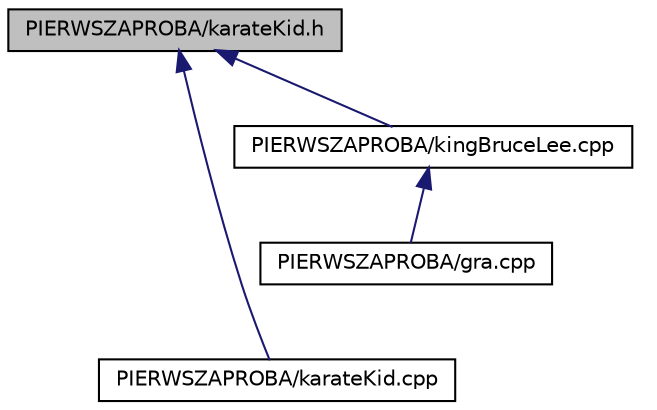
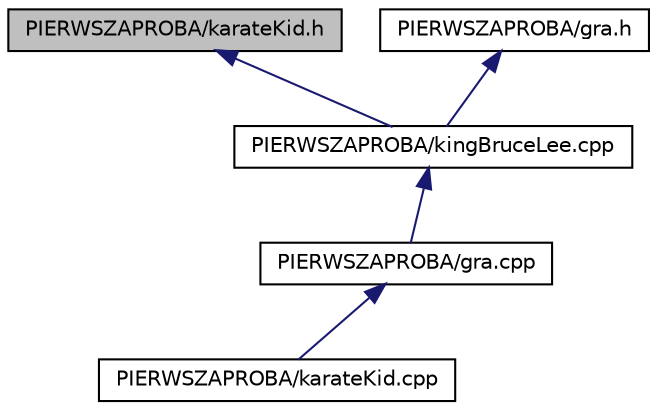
node "PIERWSZAPROBA/gra.h": added
edge "PIERWSZAPROBA/karateKid.cpp" -> "PIERWSZAPROBA/karateKid.h": now "PIERWSZAPROBA/karateKid.cpp" -> "PIERWSZAPROBA/gra.cpp"
